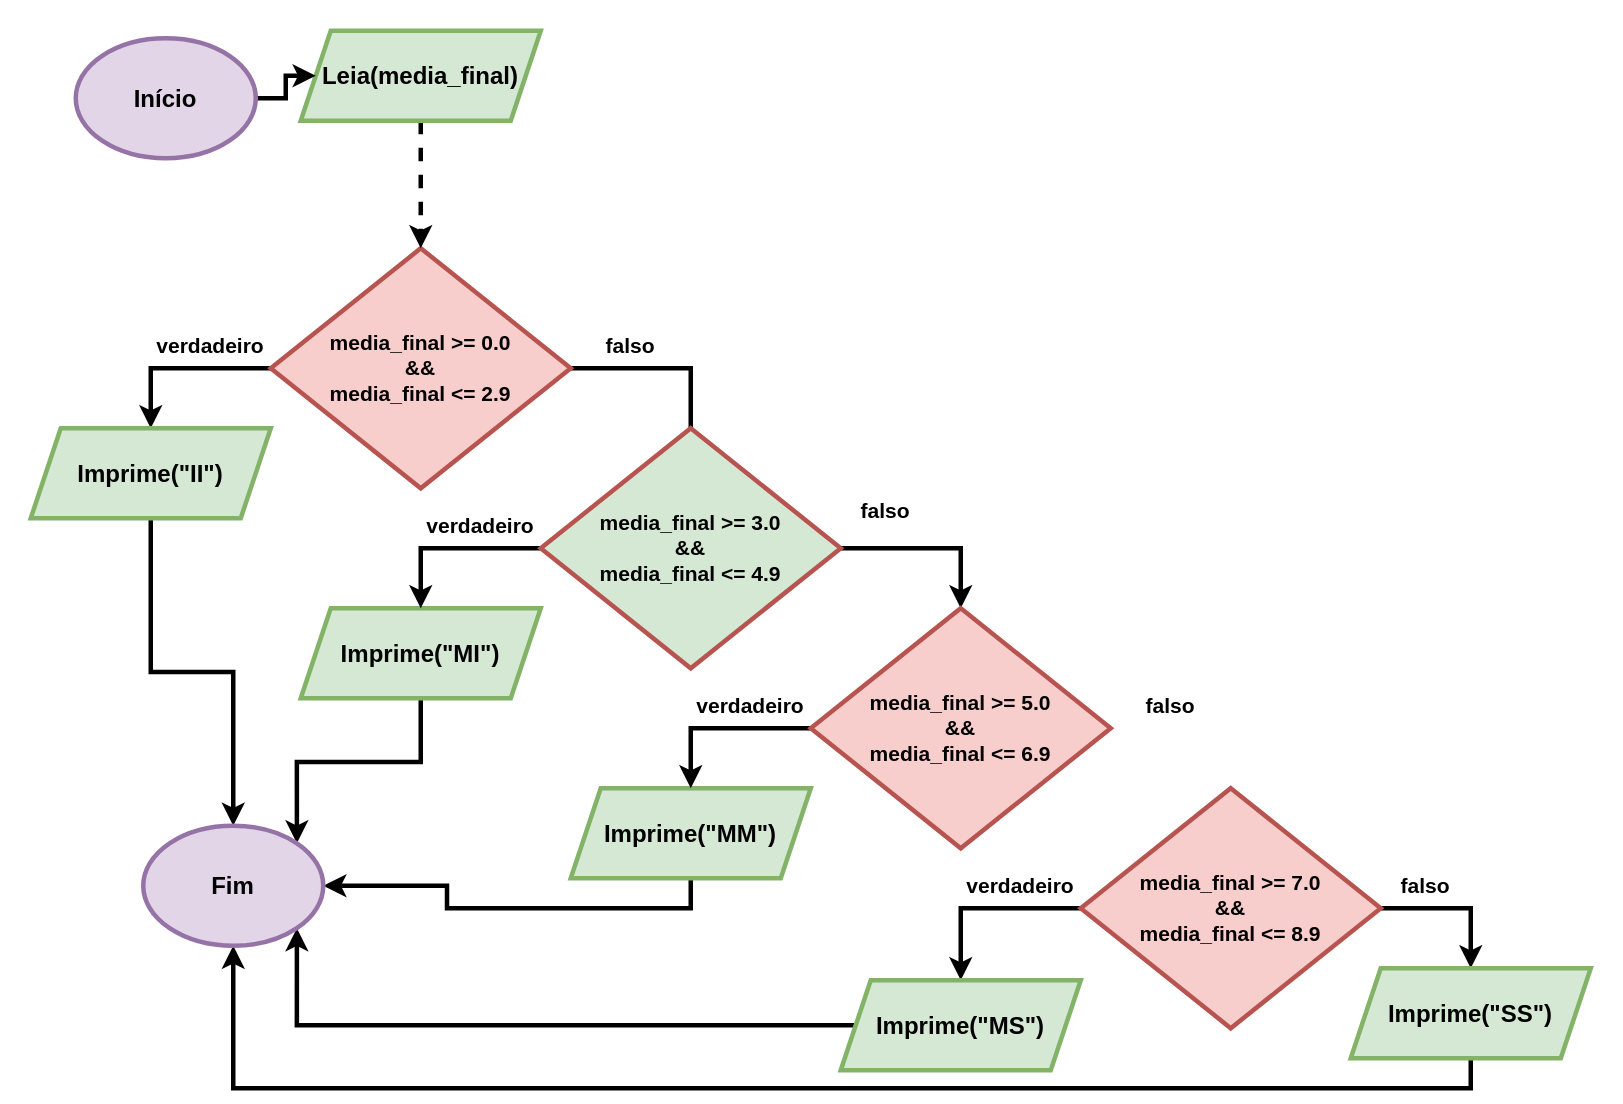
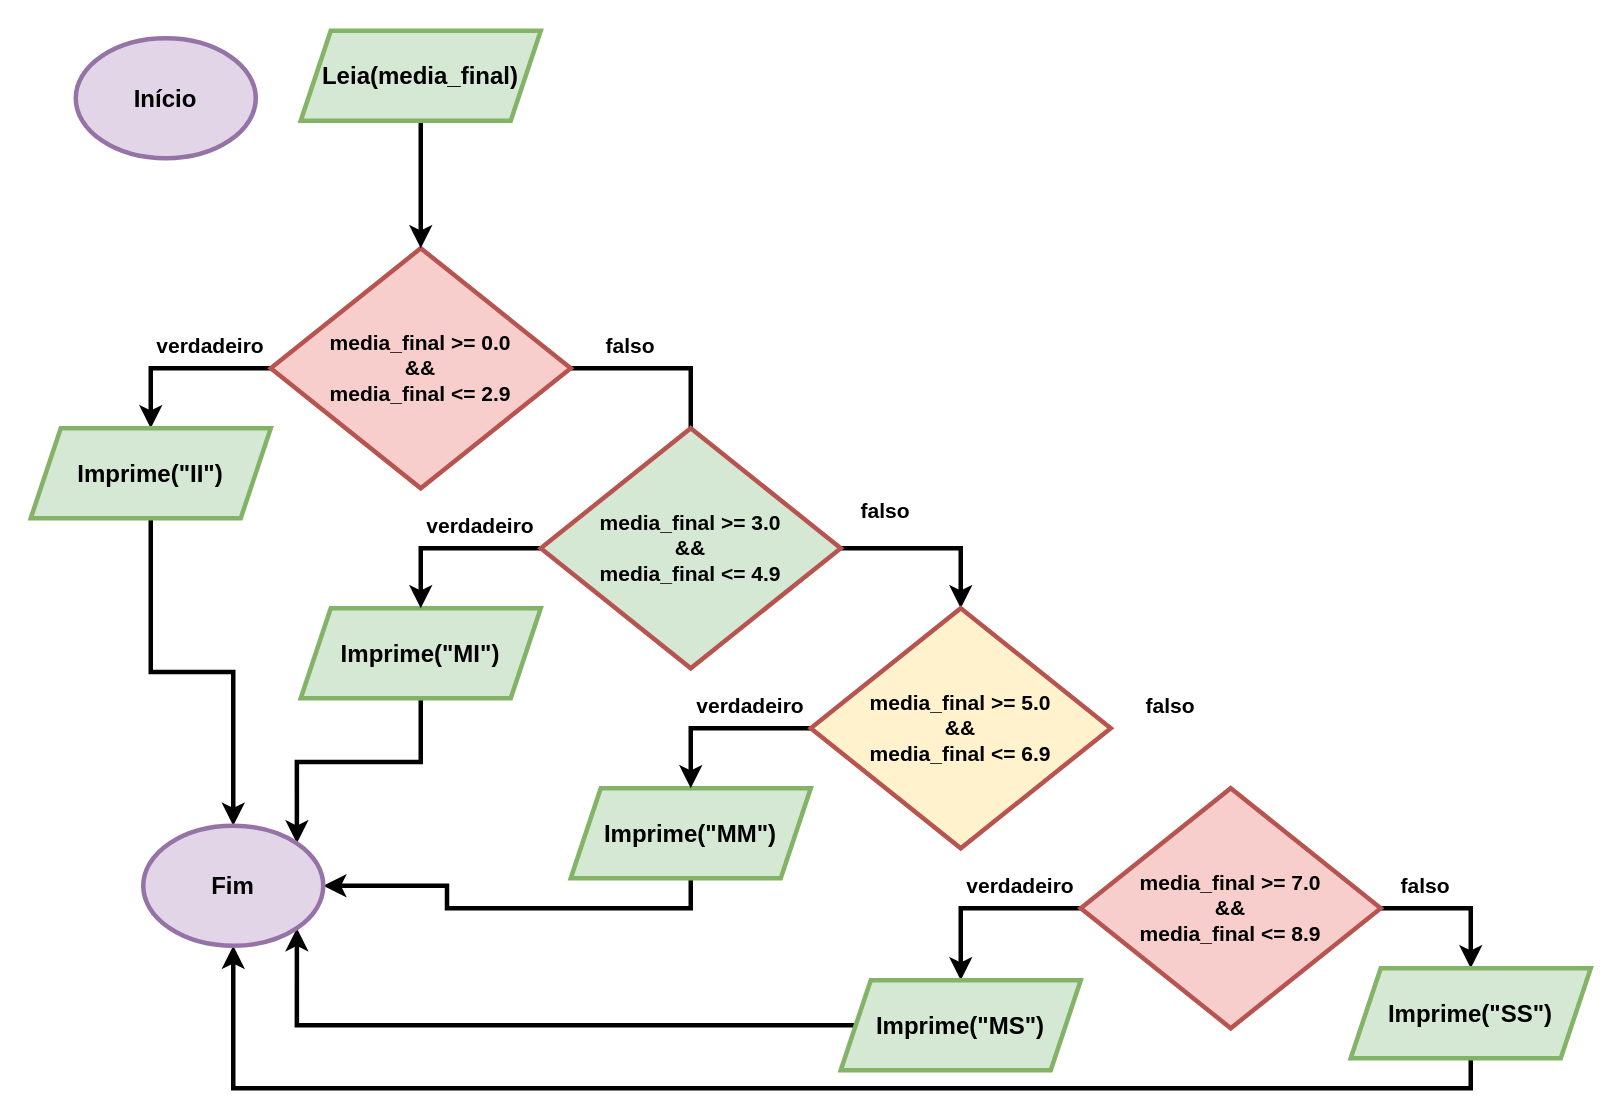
edge "Início" -> "Leia(media_final)": removed
edge "Leia(media_final)" -> "media_final >= 0.0 && media_final <= 2.9": style dashed -> solid
node "media_final >= 5.0 && media_final <= 6.9": fillcolor #f8cecc -> #fff2cc
